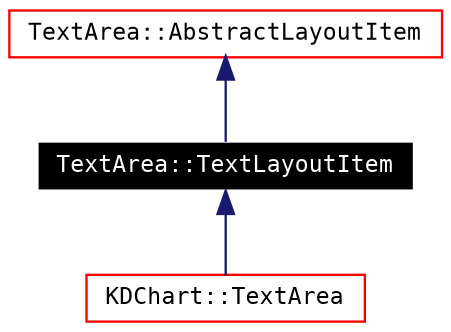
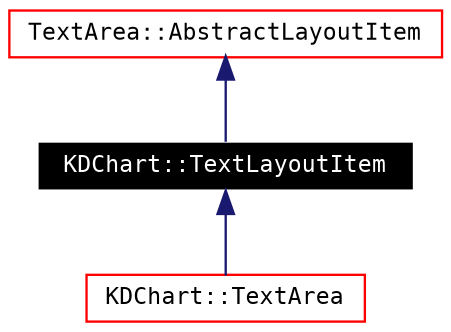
node "TextArea::TextLayoutItem": label "TextArea::TextLayoutItem" -> "KDChart::TextLayoutItem"
